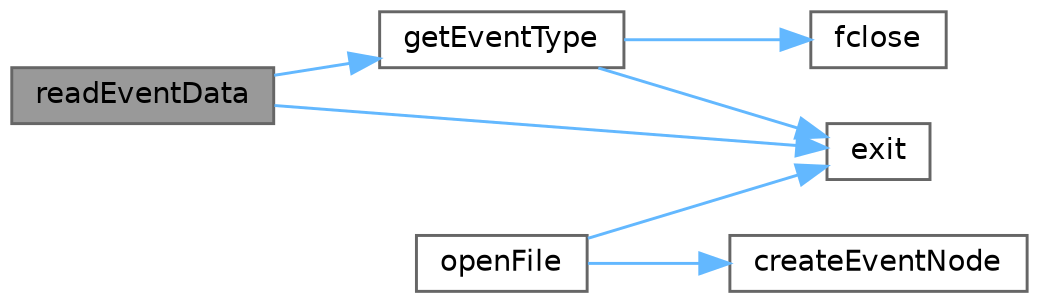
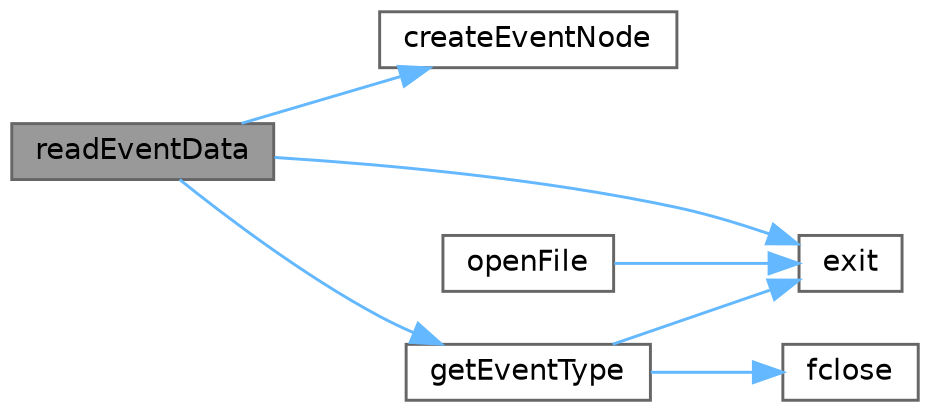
edge "openFile" -> "createEventNode": now "readEventData" -> "createEventNode"
